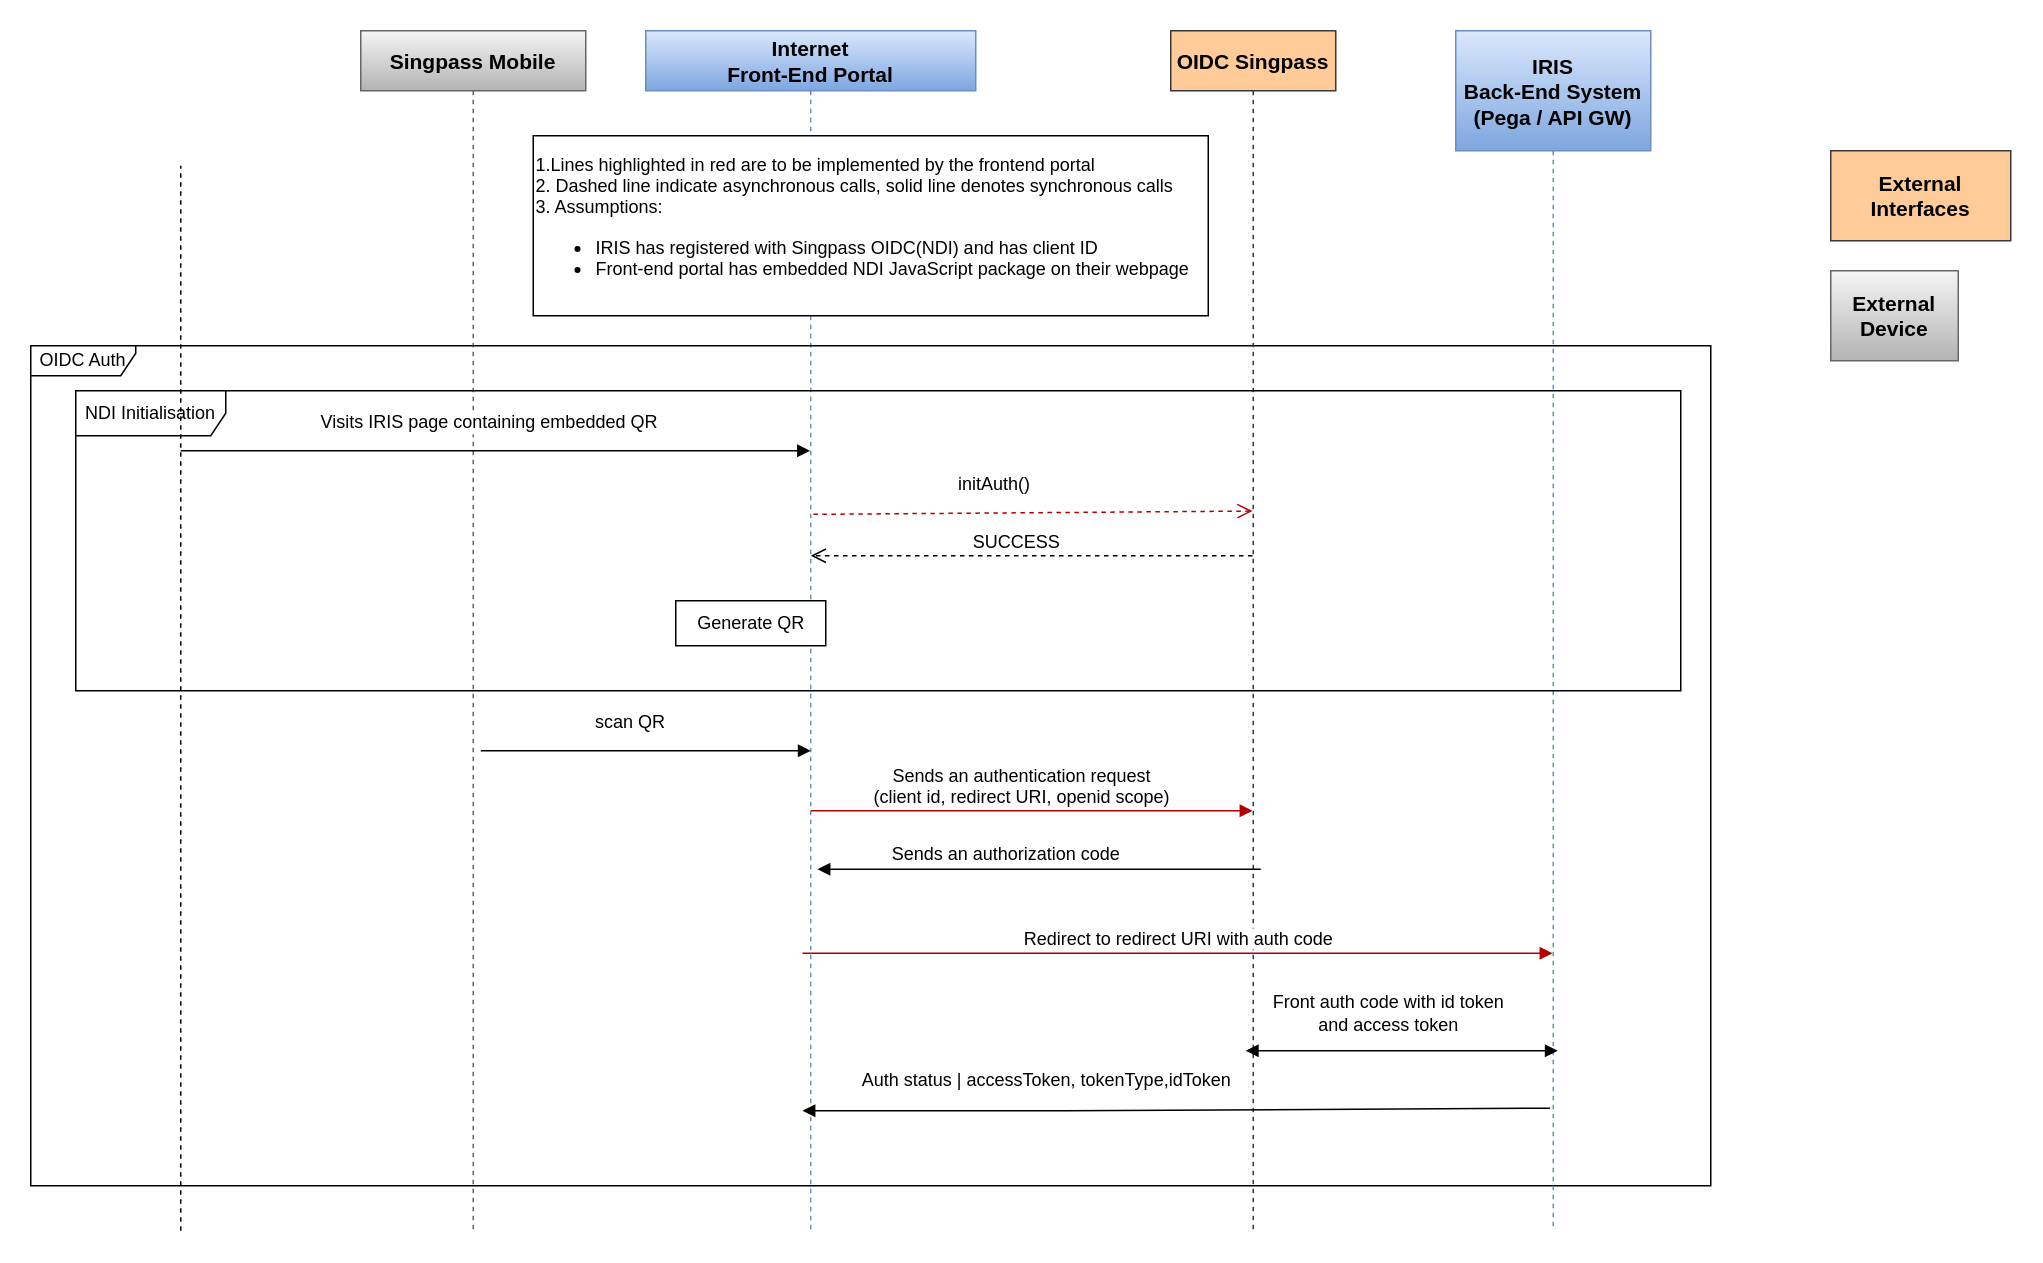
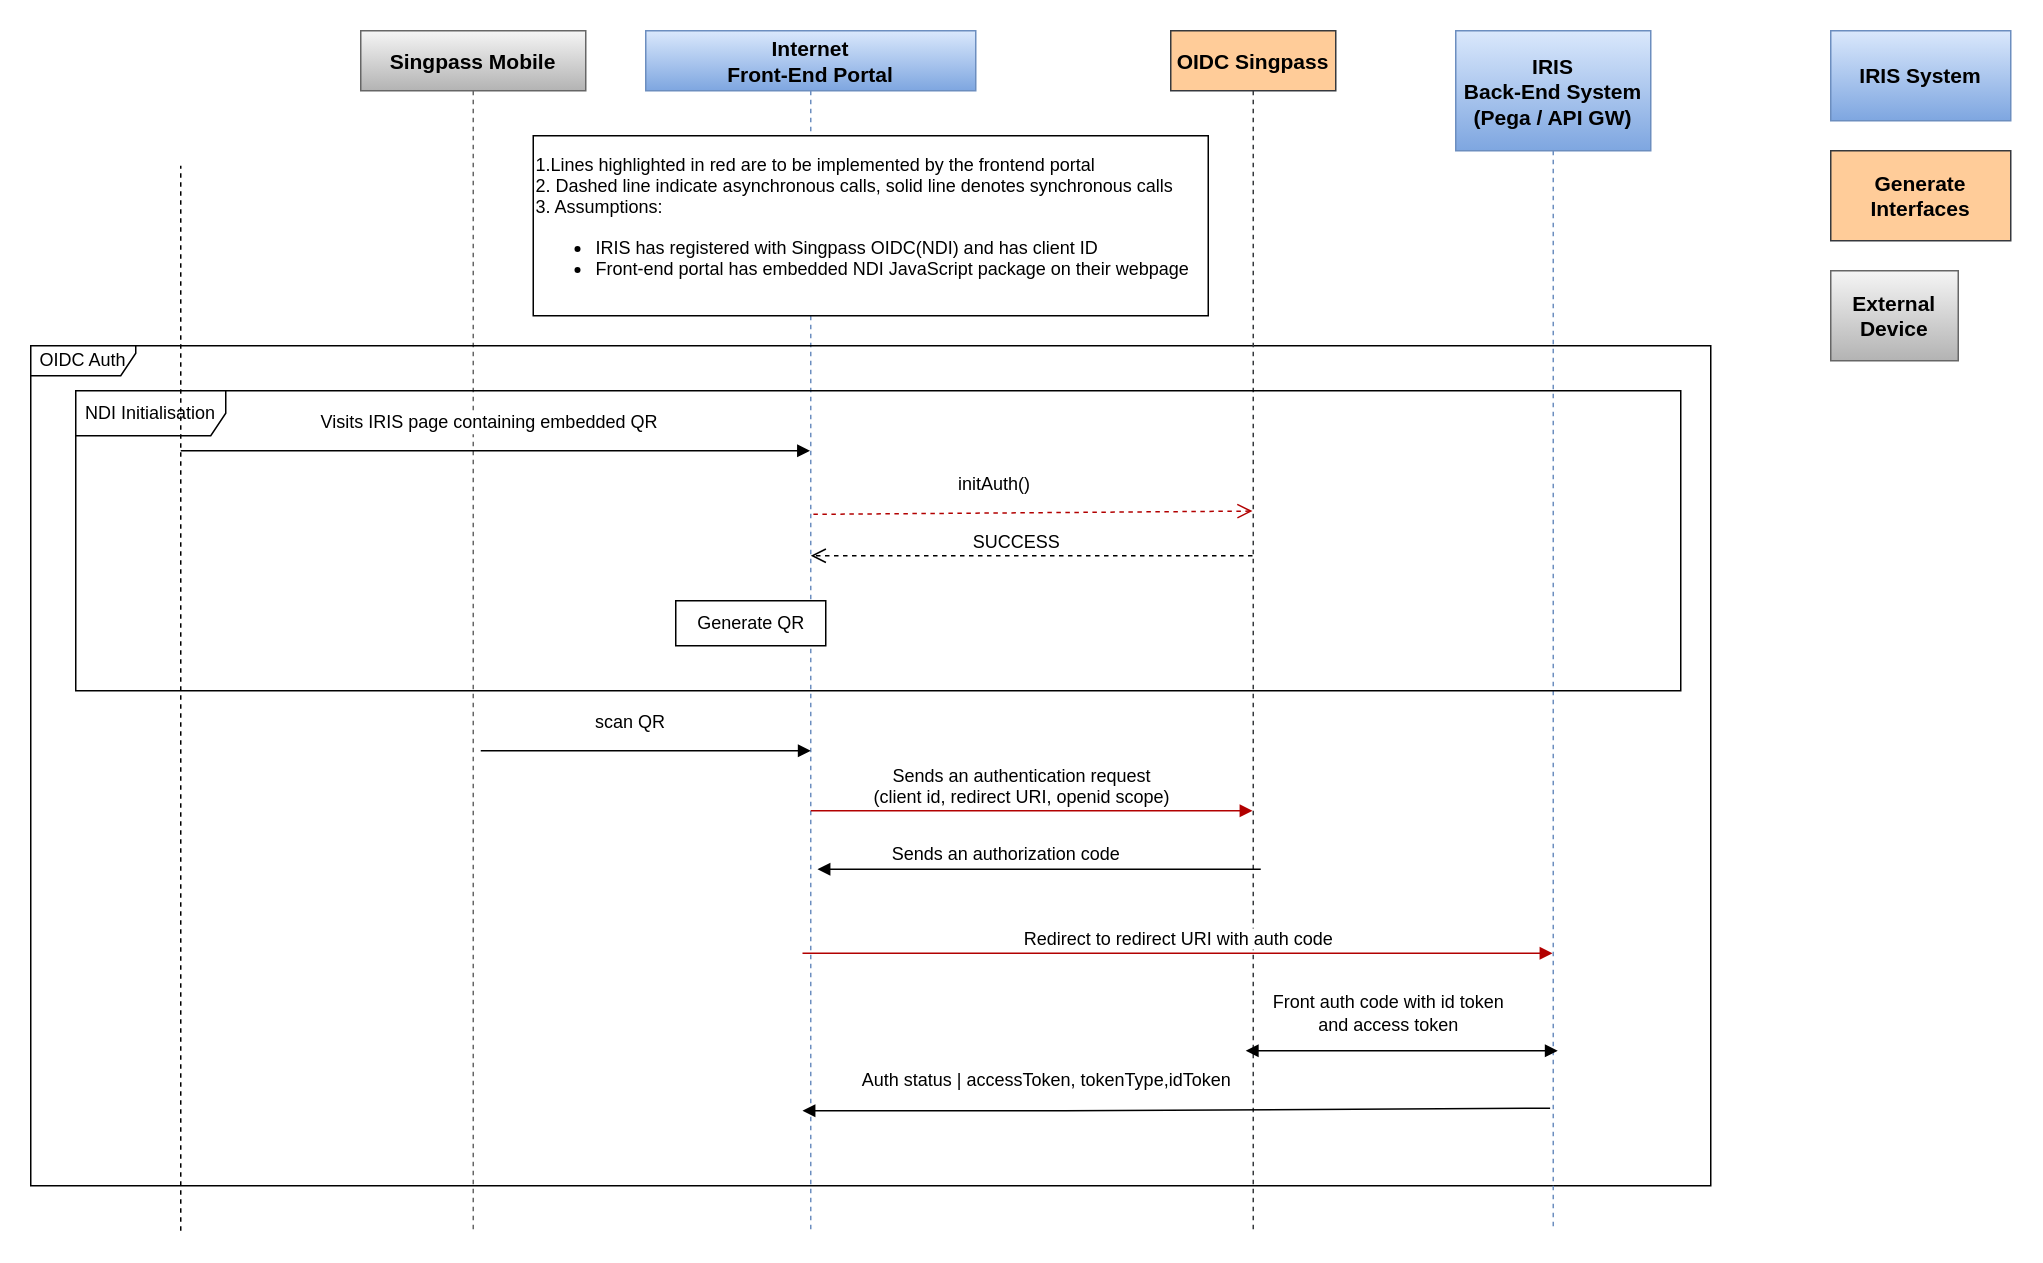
node "IRIS System": added
node "External Interfaces": label "External Interfaces" -> "Generate Interfaces"
